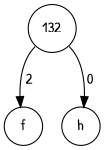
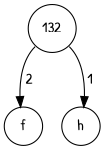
edge "132" -> "h": label " 0" -> " 1"
